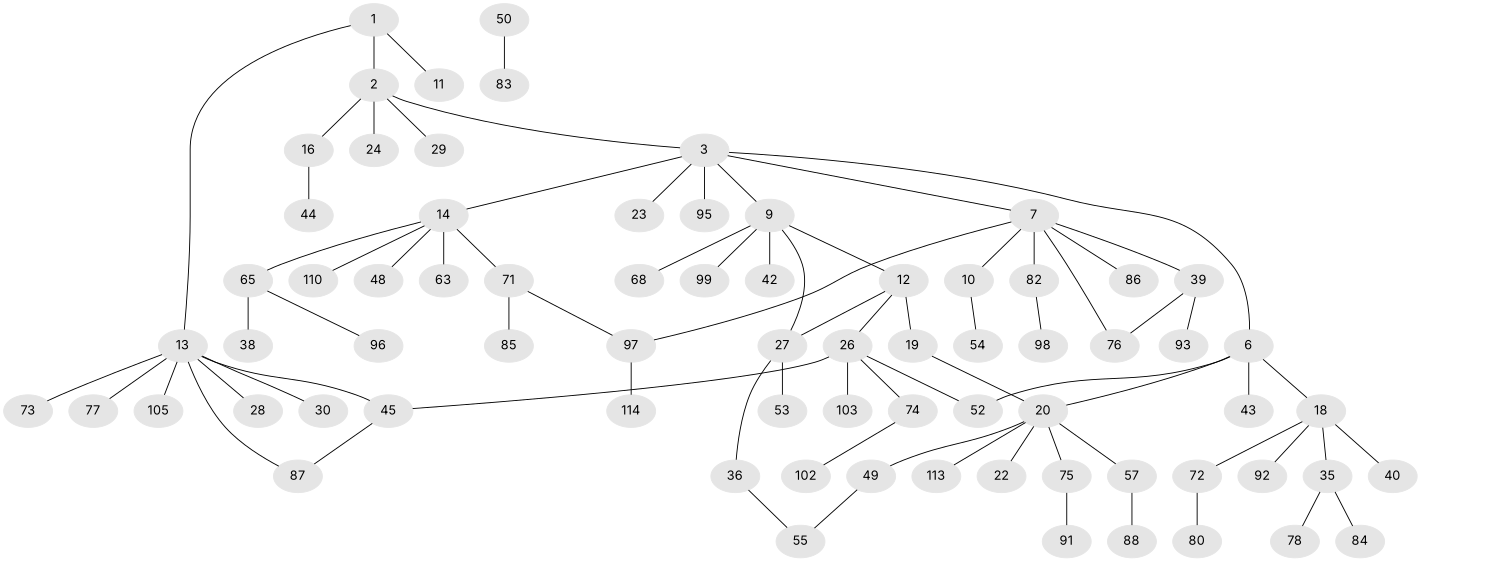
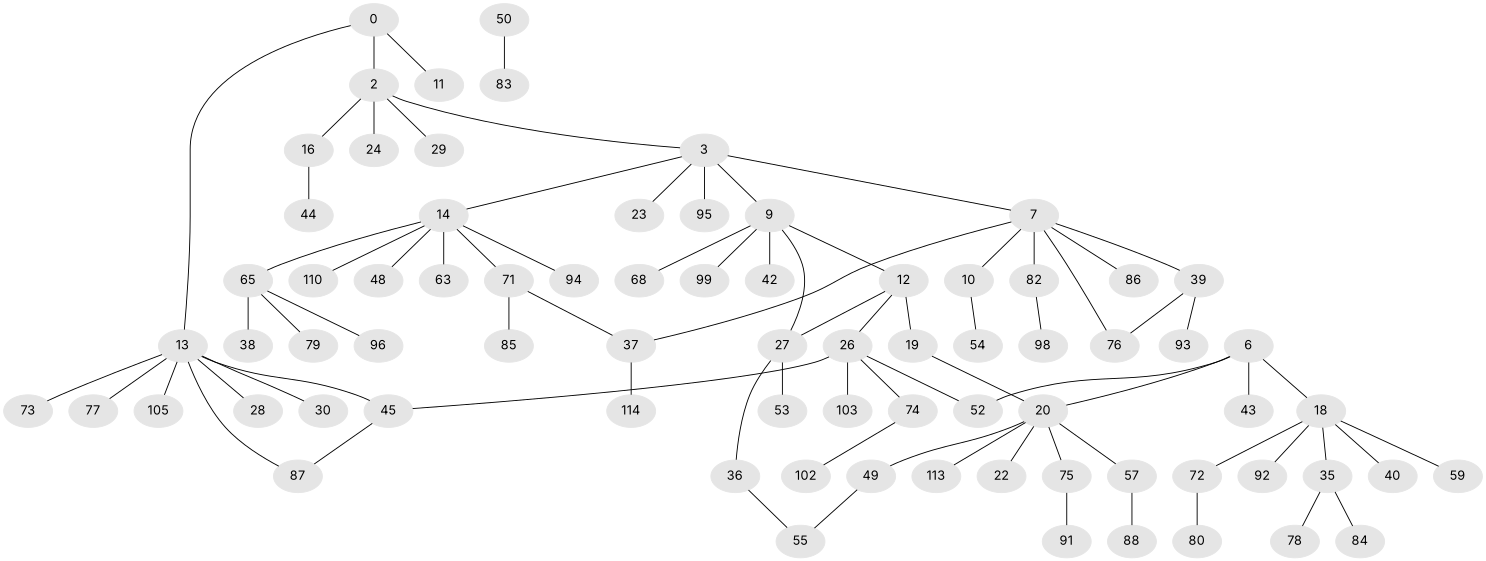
node "1": label "1" -> "0"
edge "3" -- "6": removed
node "94": added
node "79": added
node "97": label "97" -> "37"
node "59": added
